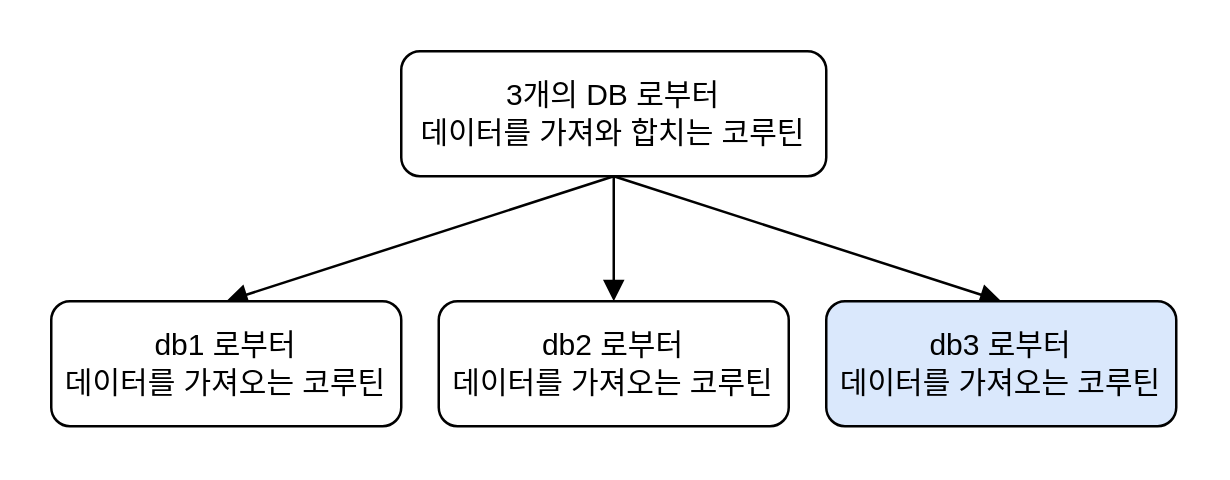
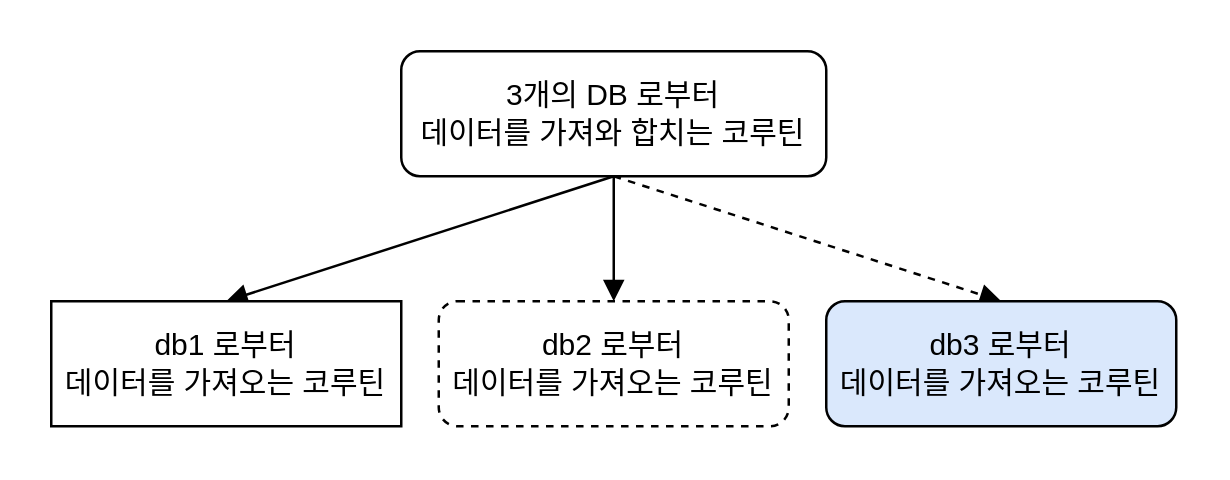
edge "3개의 DB 로부터 데이터를 가져와 합치는 코루틴" -> "db3 로부터 데이터를 가져오는 코루틴": style solid -> dashed
node "db1 로부터 데이터를 가져오는 코루틴": shape rounded rectangle -> rectangle
node "db2 로부터 데이터를 가져오는 코루틴": style solid -> dashed
